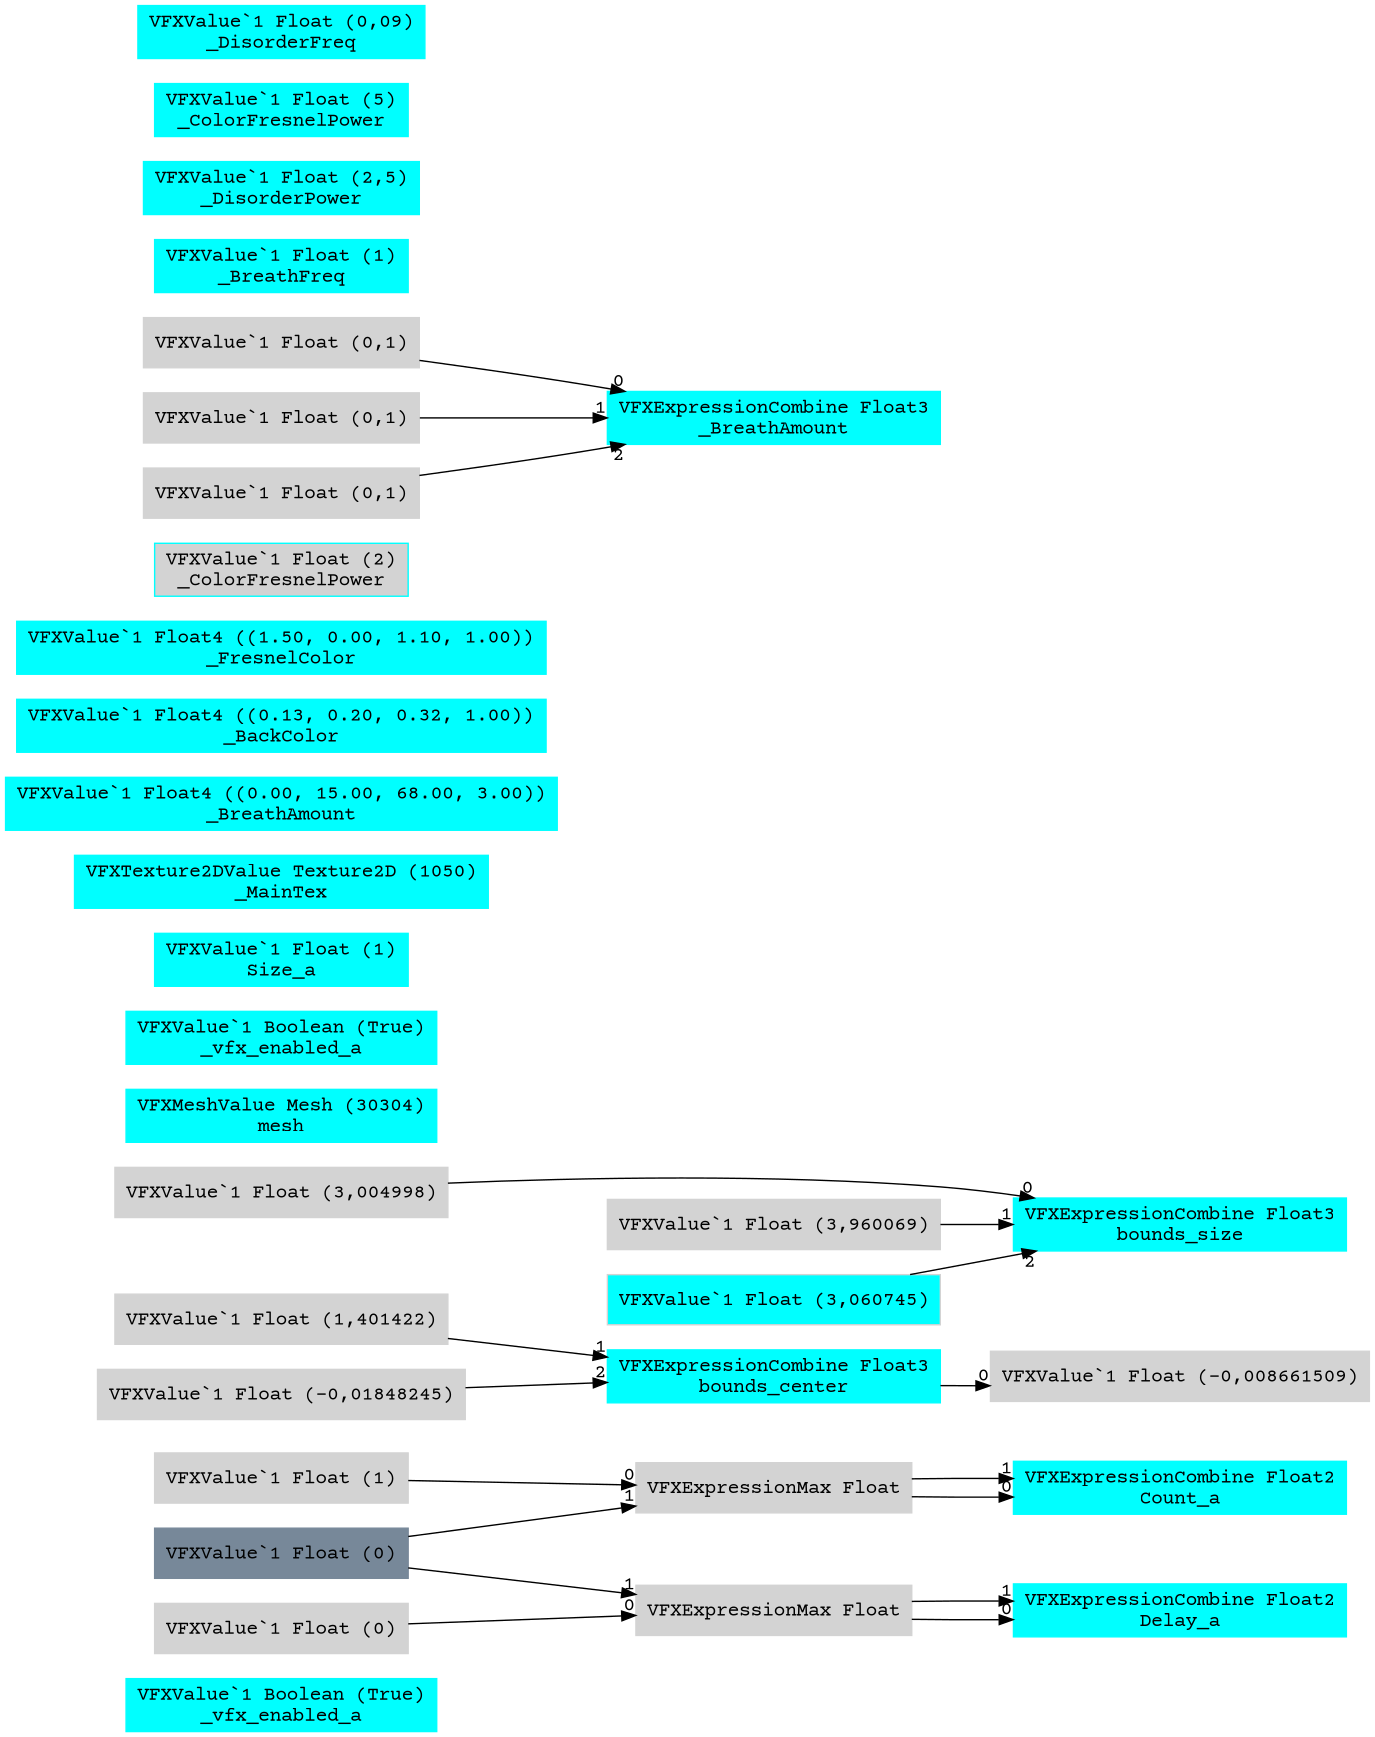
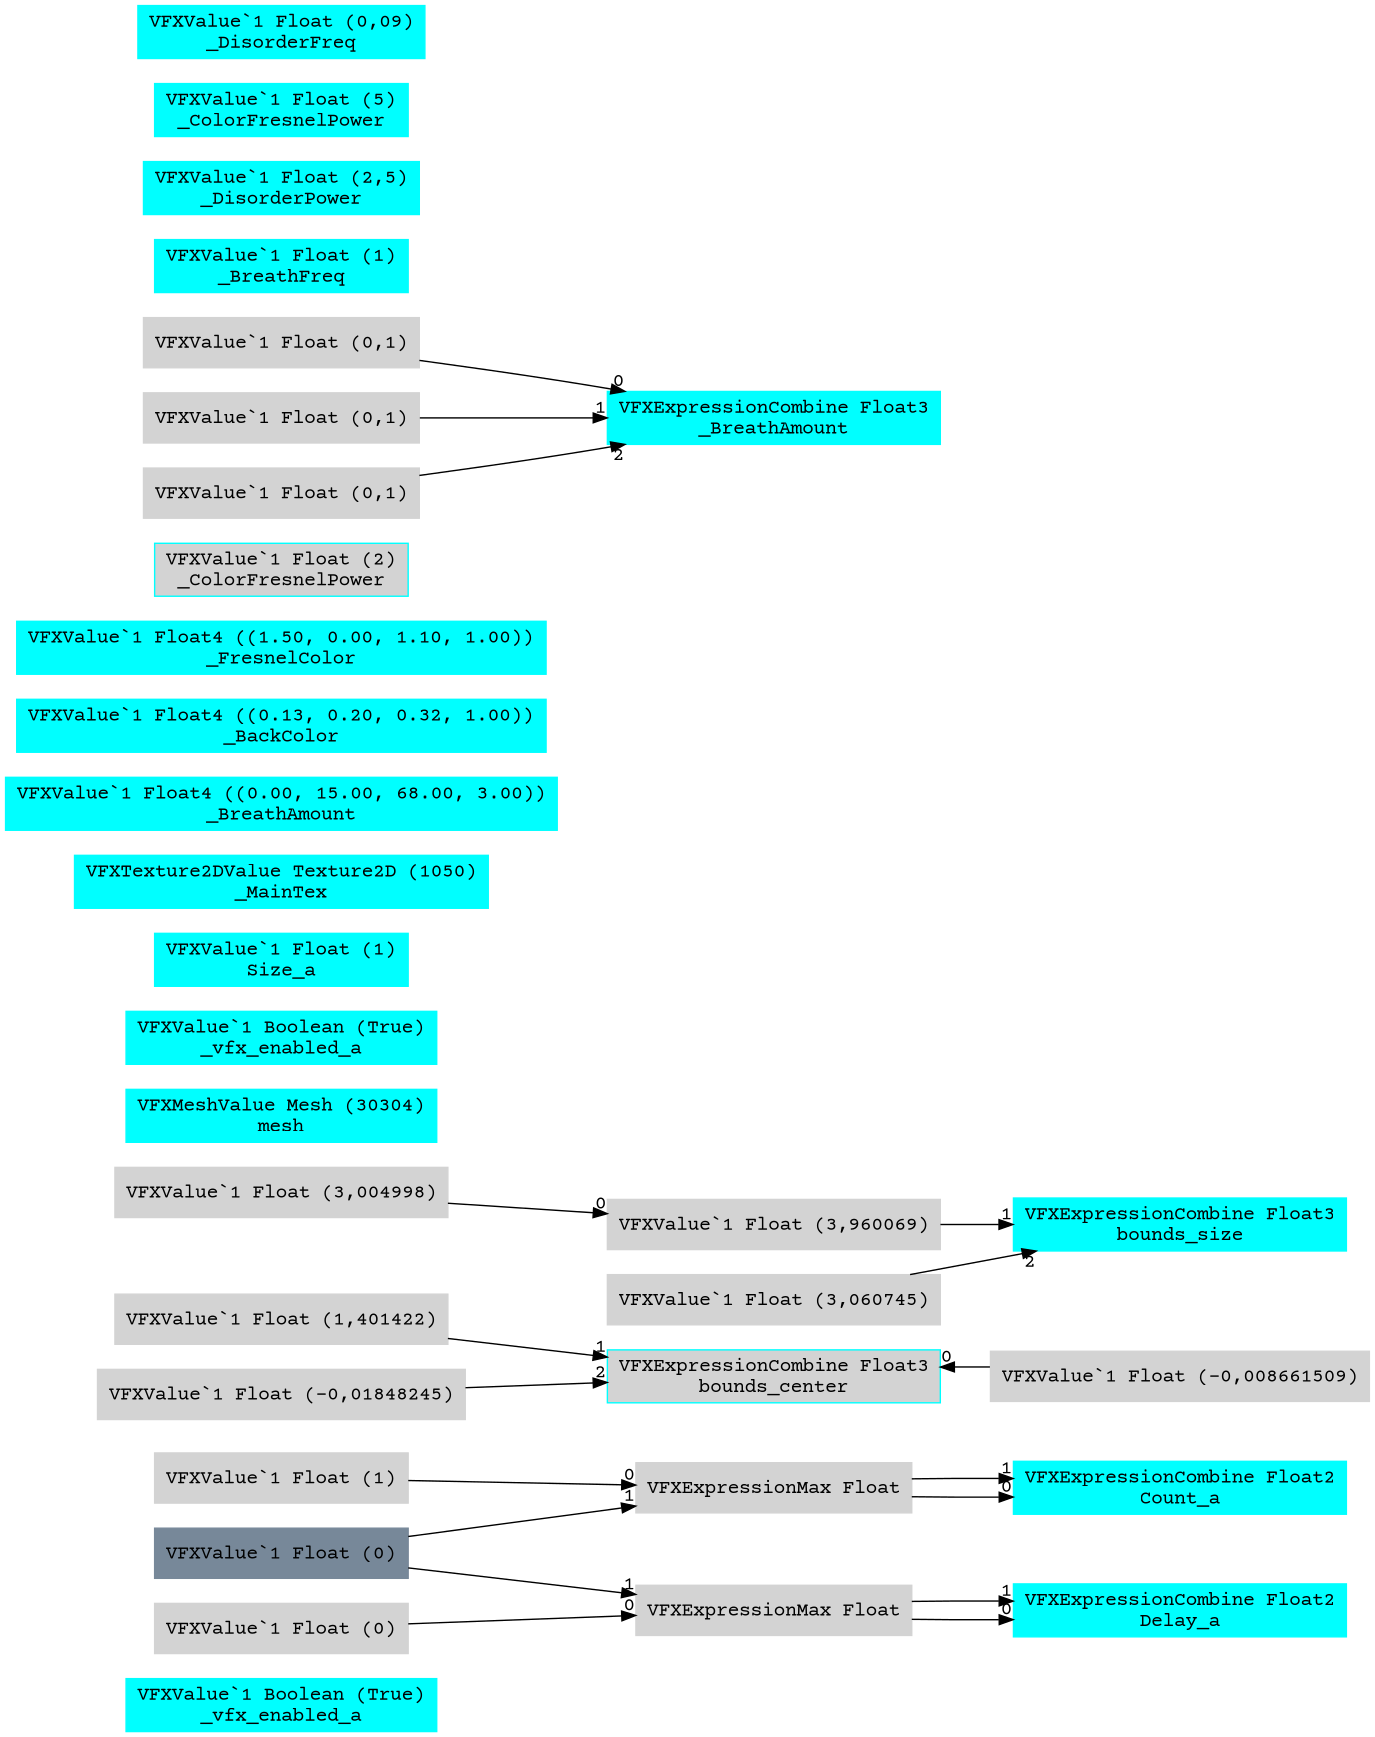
edge "VFXValue`1 Float (3,004998)" -> "VFXExpressionCombine Float3 bounds_size": now "VFXValue`1 Float (3,004998)" -> "VFXValue`1 Float (3,960069)"
node "VFXValue`1 Float (3,060745)": fillcolor cyan -> lightgray
node "VFXExpressionCombine Float3 bounds_center": fillcolor cyan -> lightgray
edge "VFXExpressionCombine Float3 bounds_center" -> "VFXValue`1 Float (-0,008661509)": reversed
